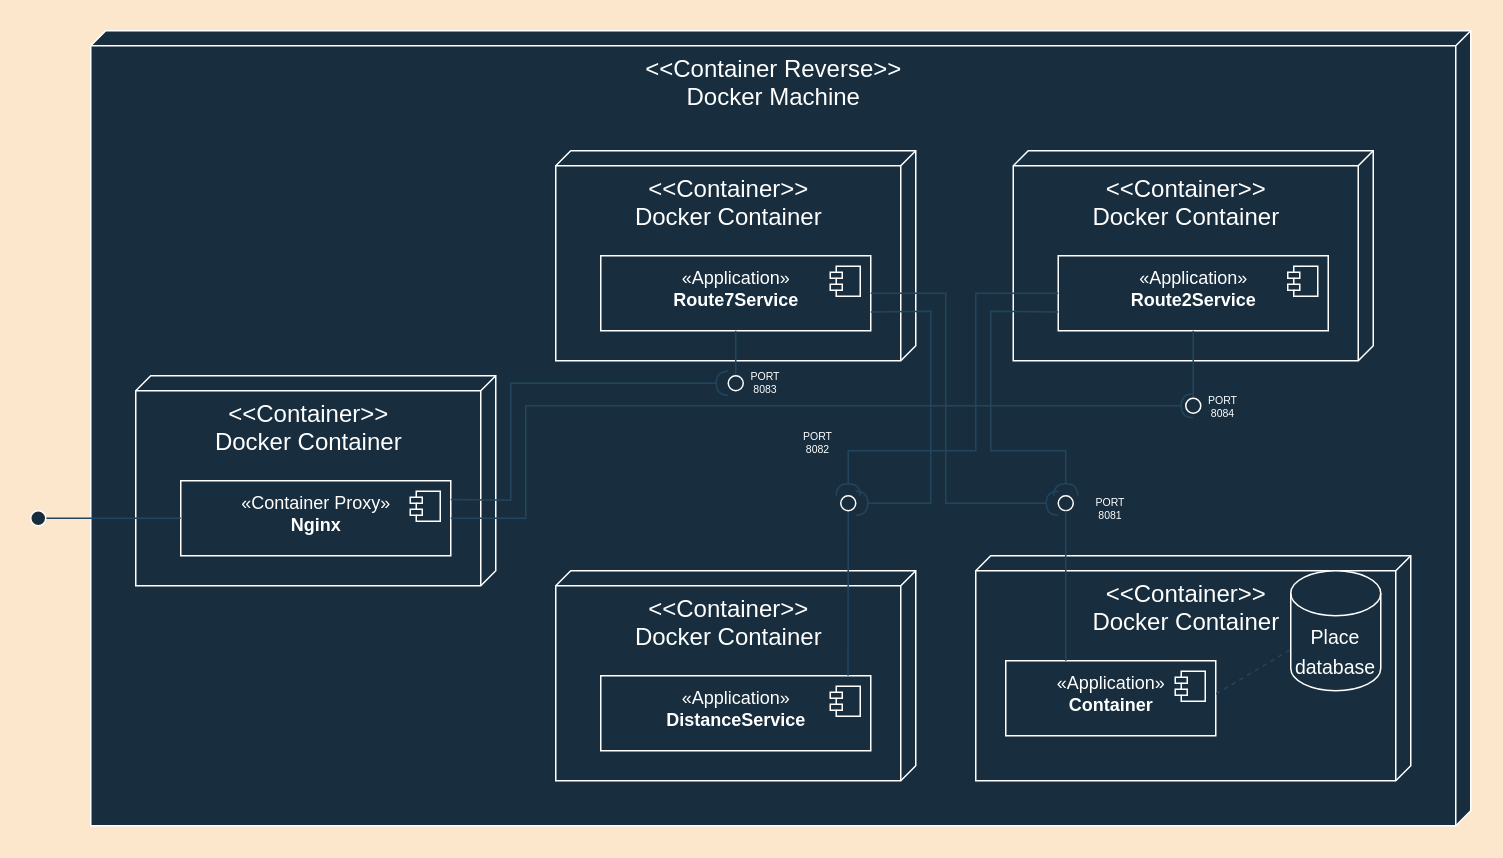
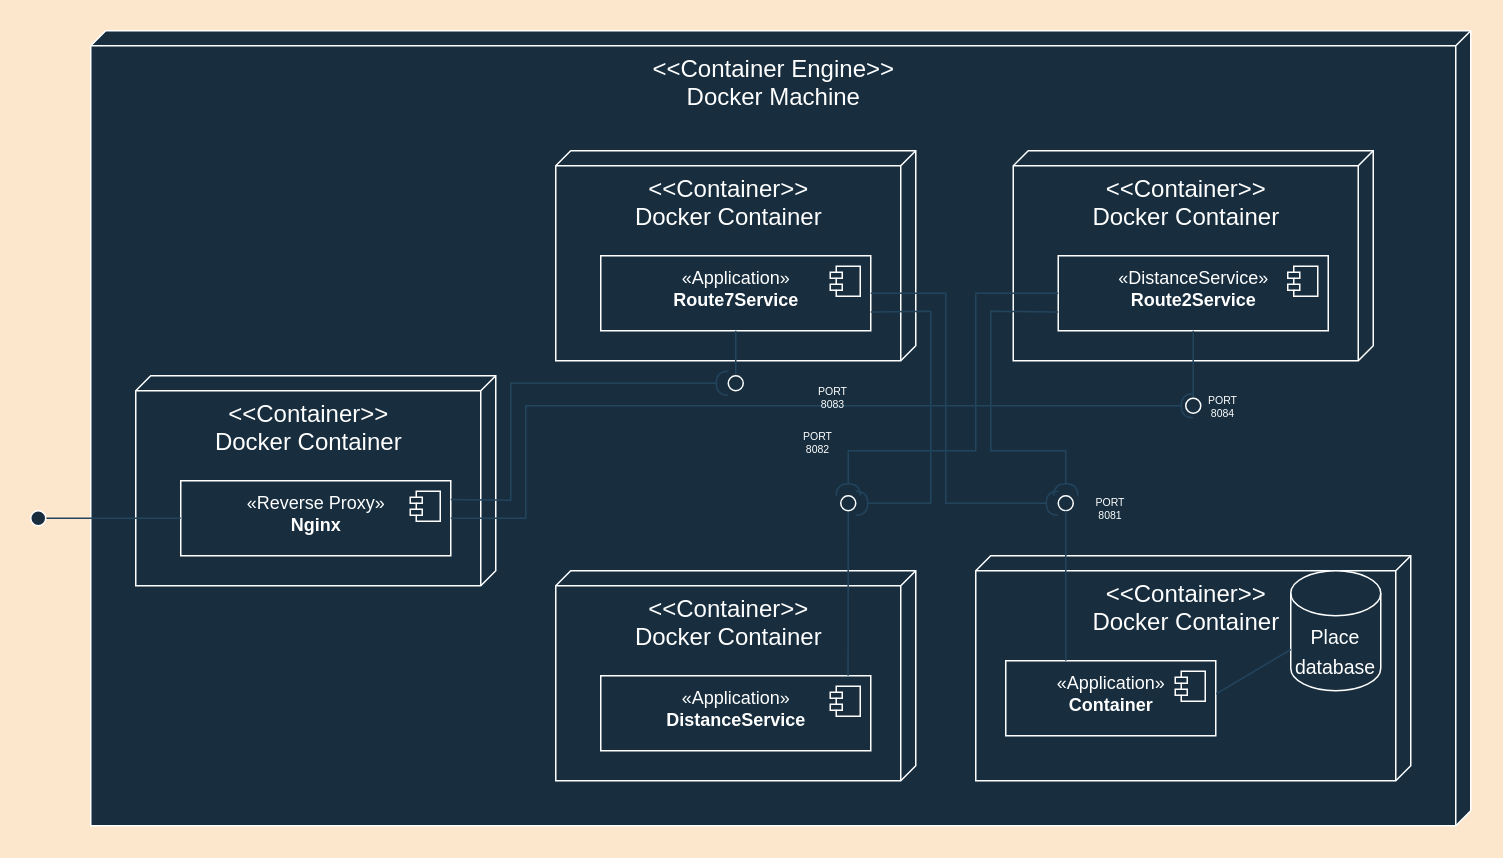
node "<<Container Reverse>> Docker Machine": label "<<Container Reverse>> Docker Machine" -> "<<Container Engine>> Docker Machine"
node "«Application» Route2Service": label "«Application» Route2Service" -> "«DistanceService» Route2Service"
node "PORT 8083": moved (766, 383) -> (833, 398)
node "«Container Proxy» Nginx": label "«Container Proxy» Nginx" -> "«Reverse Proxy» Nginx"
edge "Place database" -- "«Application» Container": style dashed -> solid
